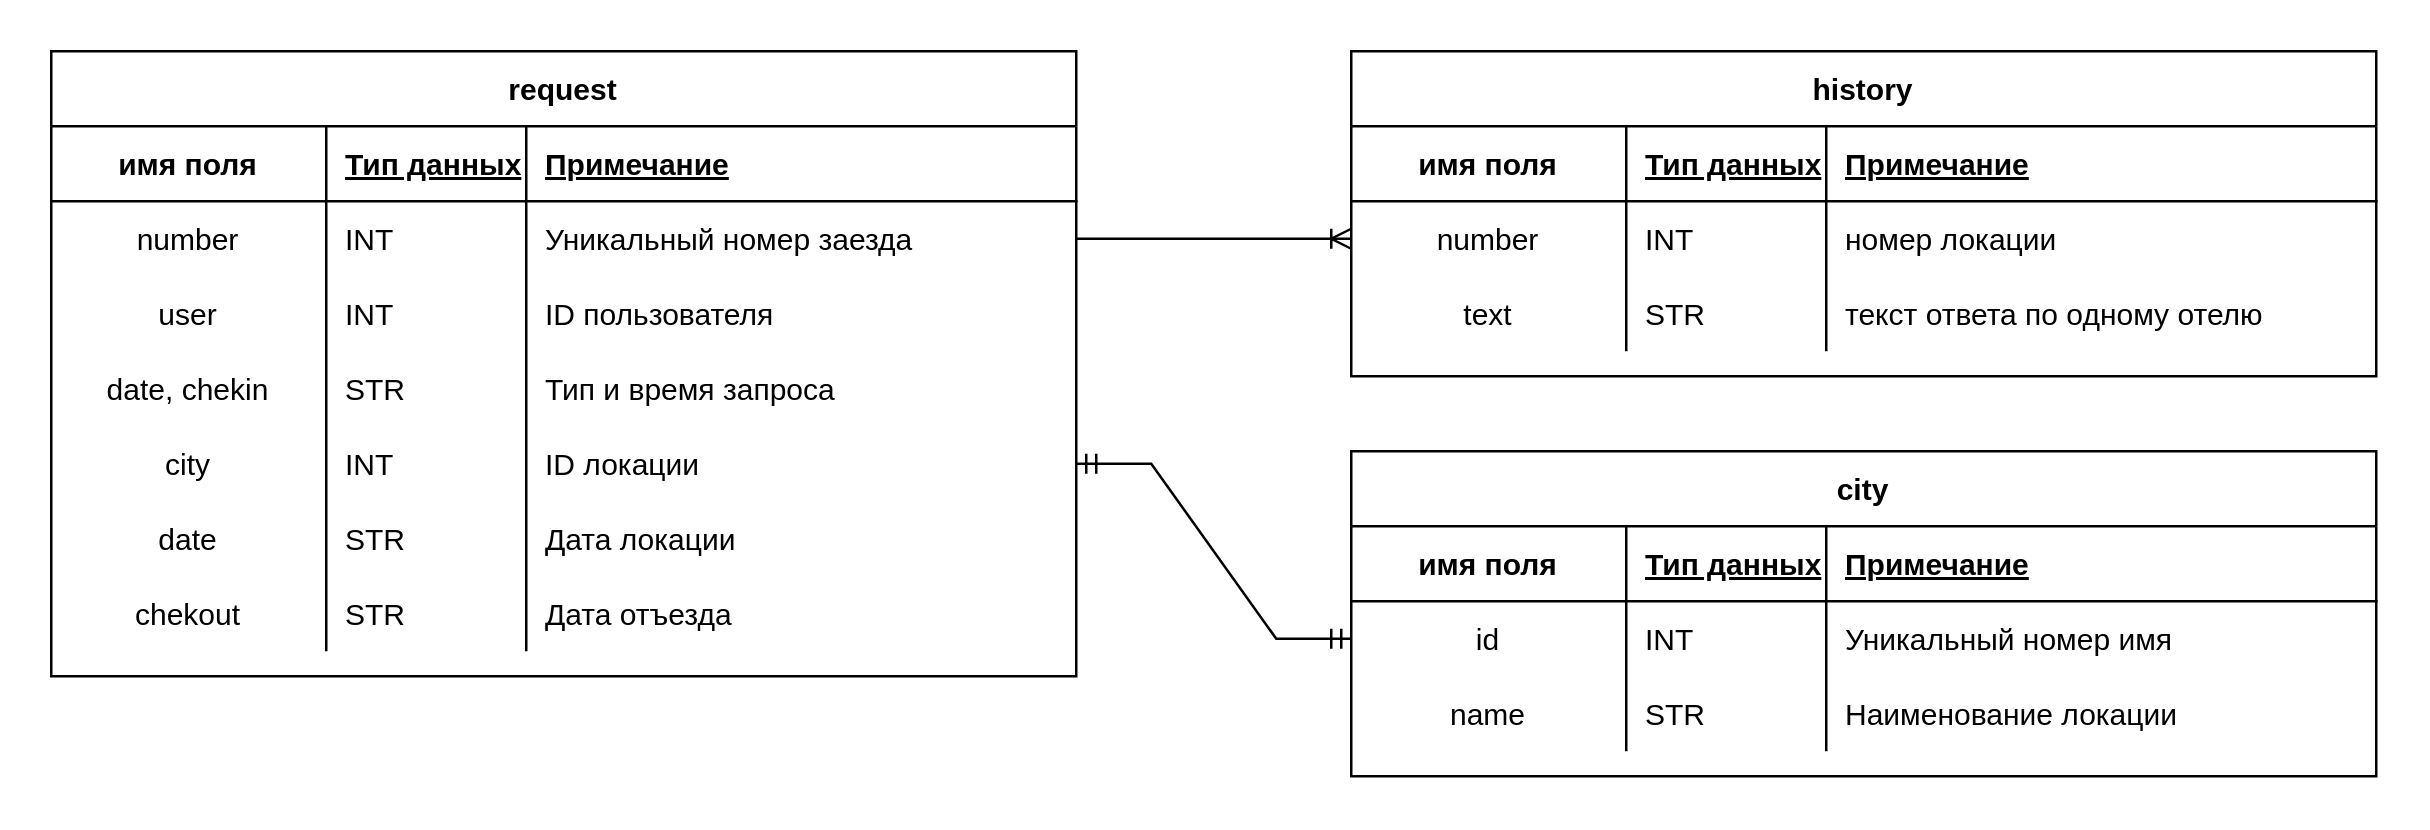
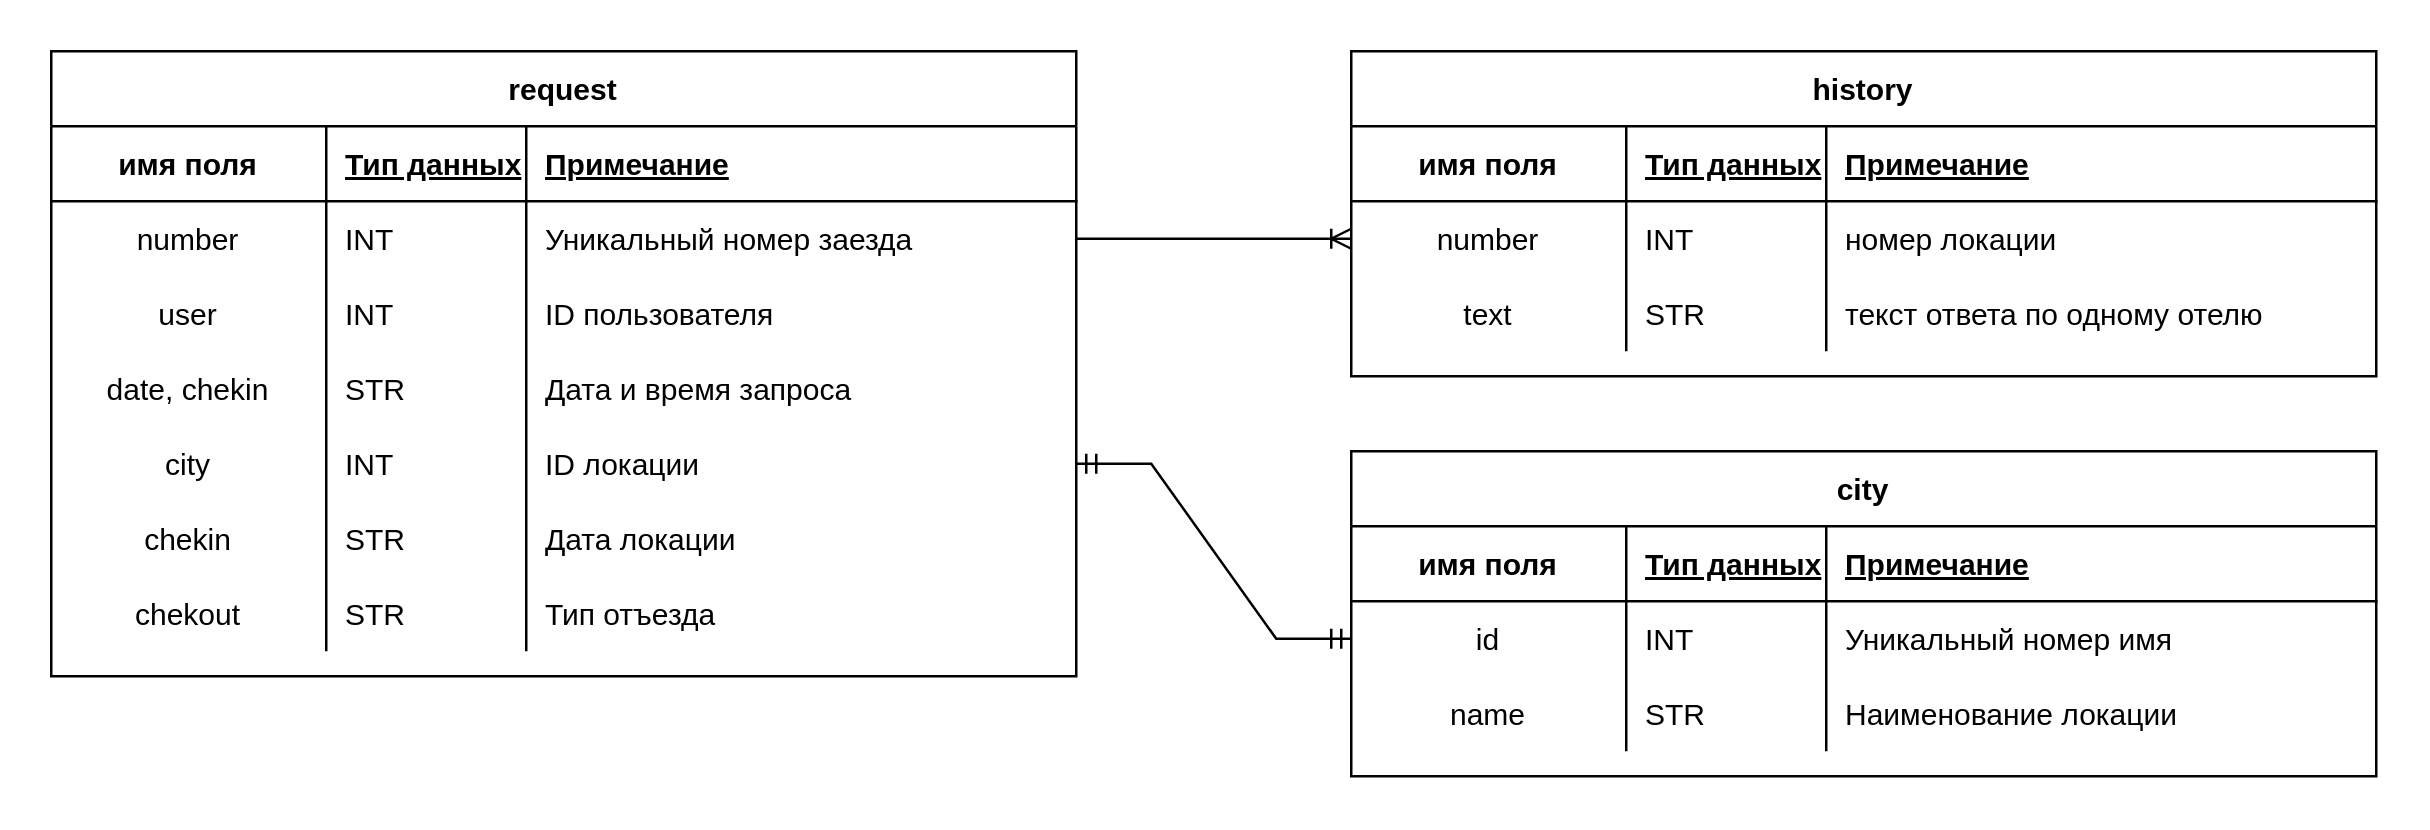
node "Тип и время запроса": label "Тип и время запроса" -> "Дата и время запроса"
node "date": label "date" -> "chekin"
node "Дата отъезда": label "Дата отъезда" -> "Тип отъезда"
